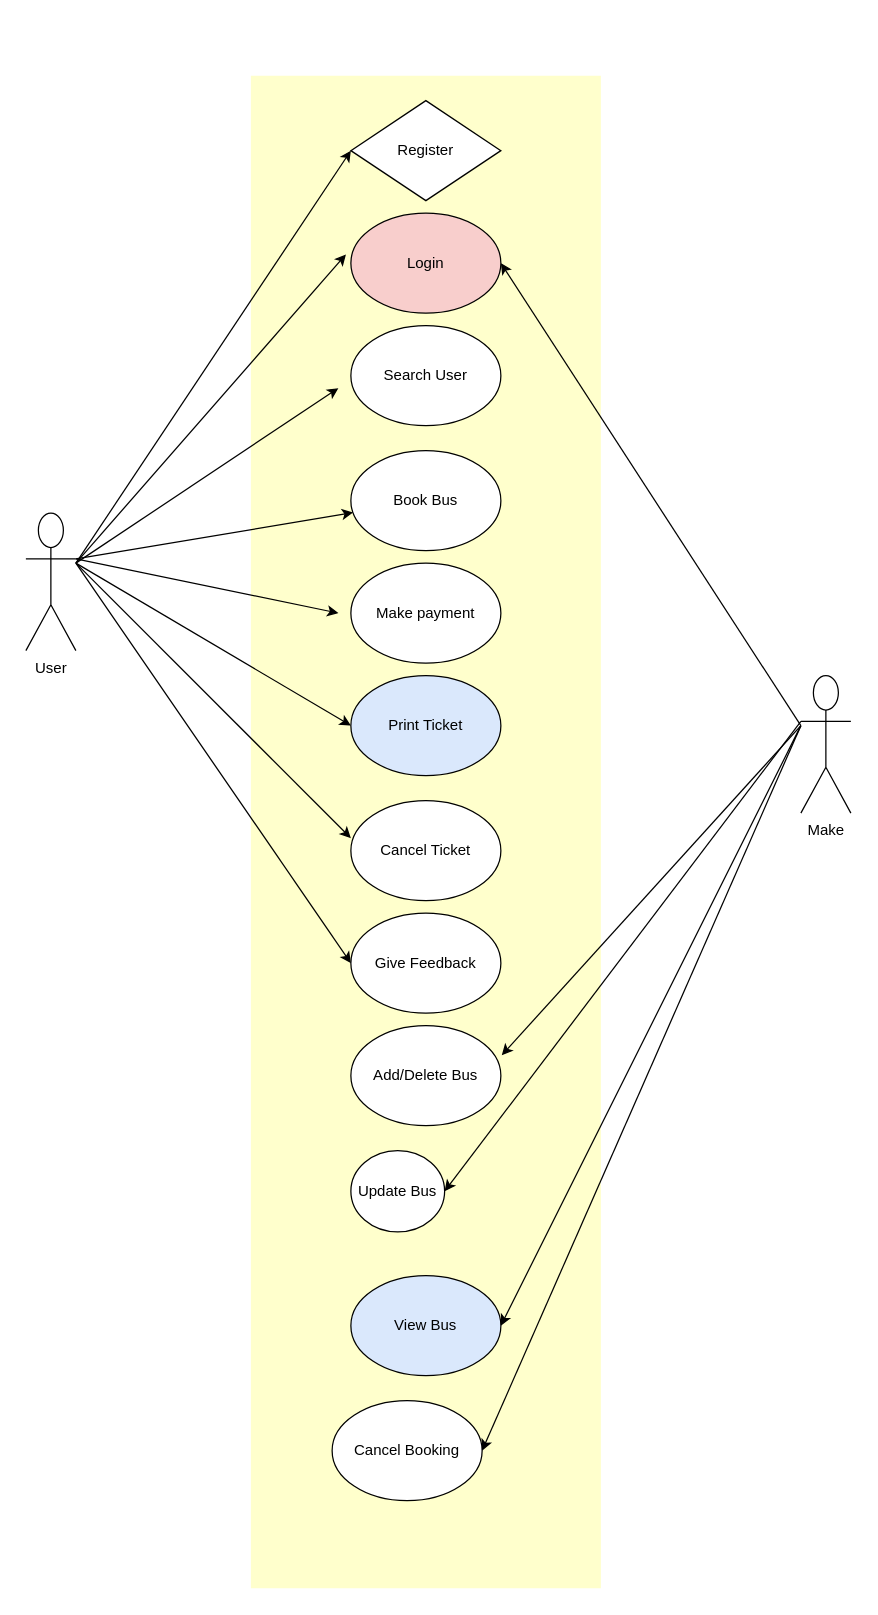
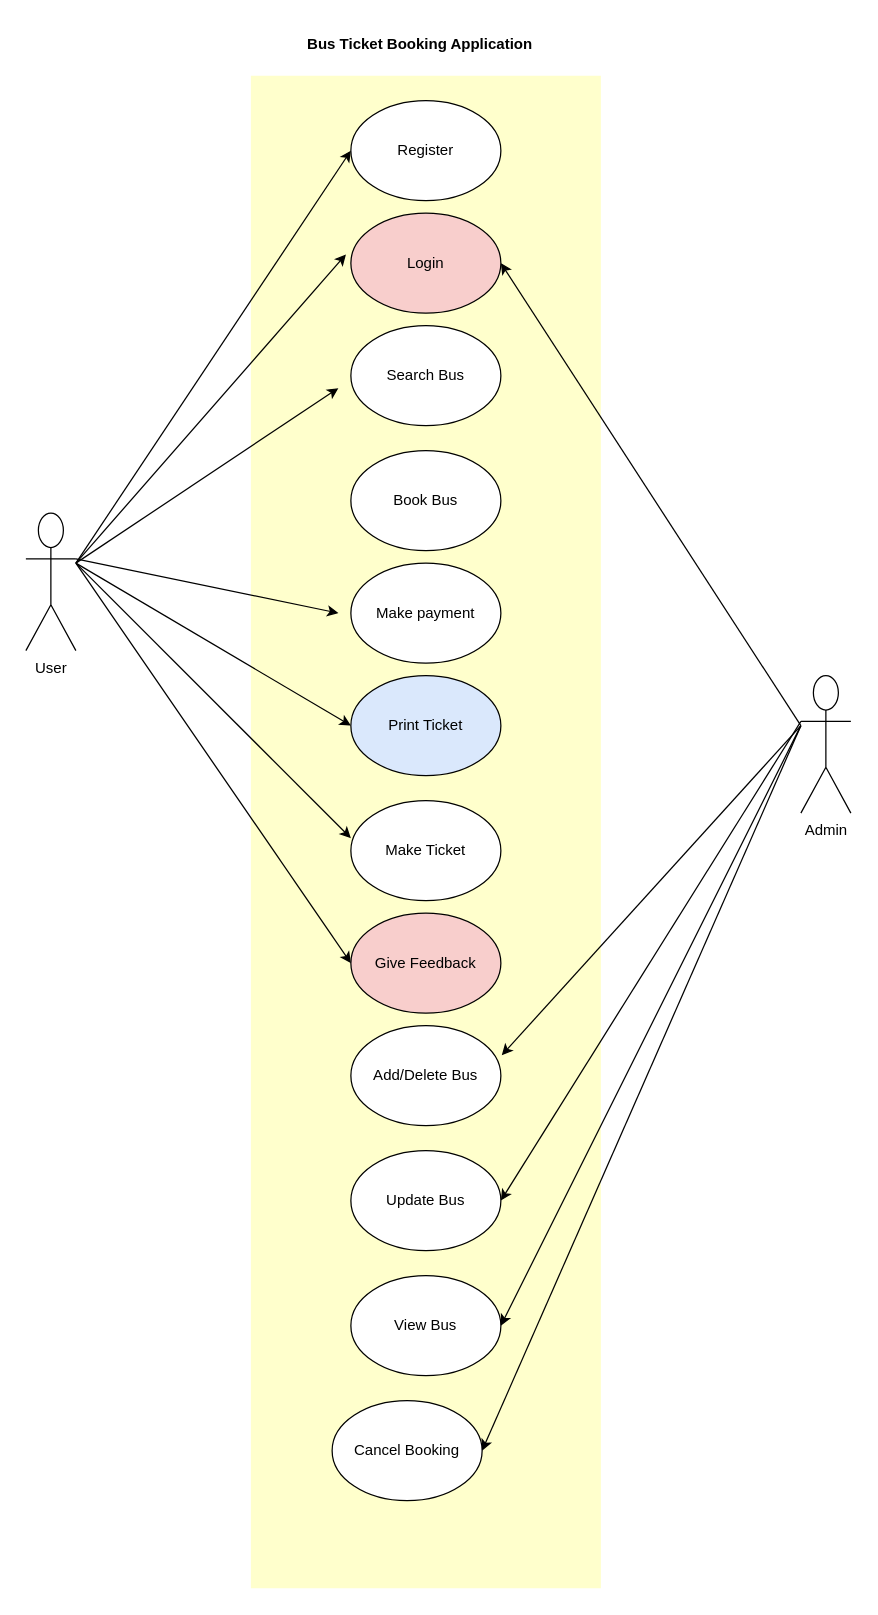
node "Bus Ticket Booking Application": added
node "Register": shape diamond -> ellipse
node "Search User": label "Search User" -> "Search Bus"
edge "User" -> "Book Bus": removed
node "Make": label "Make" -> "Admin"
node "Cancel Ticket": label "Cancel Ticket" -> "Make Ticket"
node "Give Feedback": fillcolor #ffffff -> #f8cecc
node "Update Bus": size 94x81 -> 150x100
node "View Bus": fillcolor #dae8fc -> #ffffff
